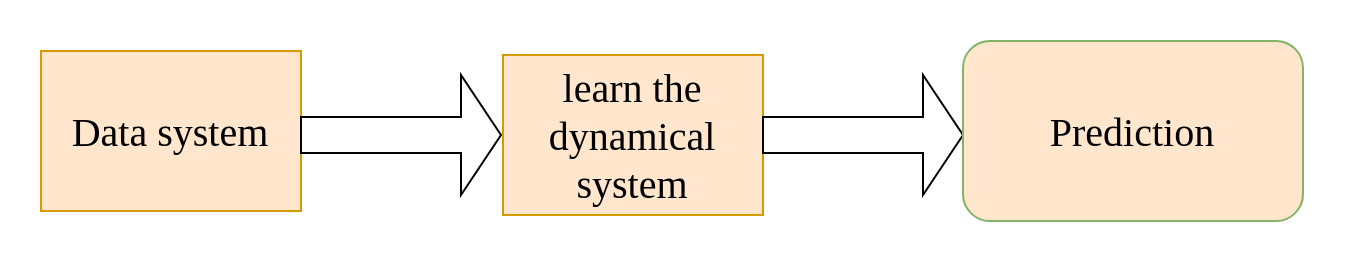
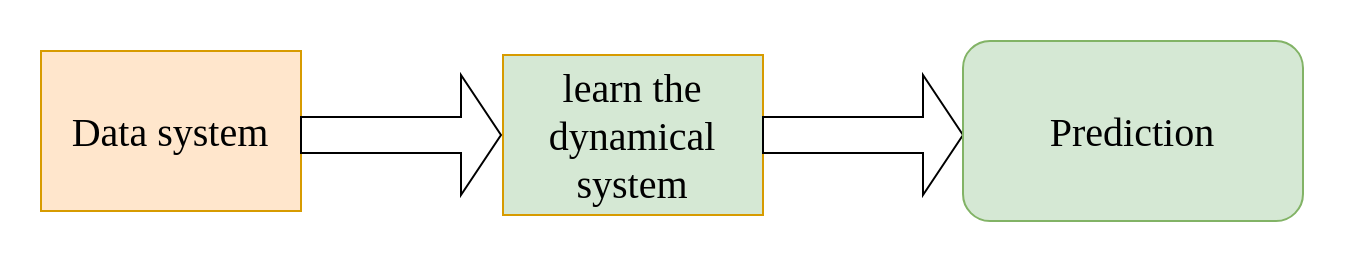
node "Prediction": fillcolor #ffe6cc -> #d5e8d4
node "learn the dynamical system": fillcolor #ffe6cc -> #d5e8d4
